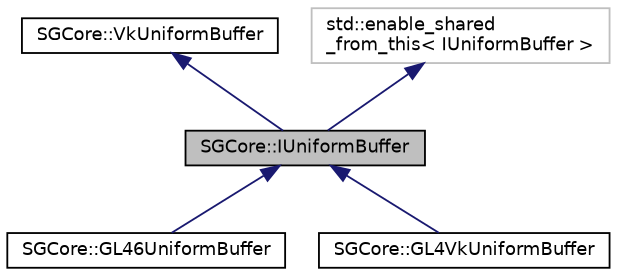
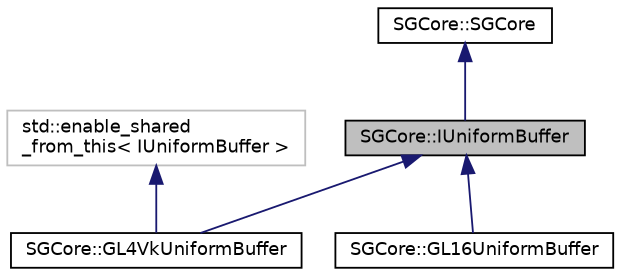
node "SGCore::VkUniformBuffer": label "SGCore::VkUniformBuffer" -> "SGCore::SGCore"
edge "SGCore::IUniformBuffer" -> "std::enable_shared _from_this< IUniformBuffer >": now "SGCore::GL4VkUniformBuffer" -> "std::enable_shared _from_this< IUniformBuffer >"
node "SGCore::GL46UniformBuffer": label "SGCore::GL46UniformBuffer" -> "SGCore::GL16UniformBuffer"
